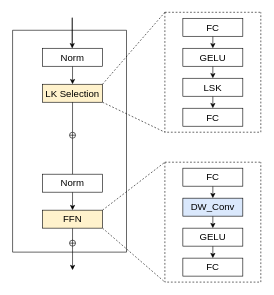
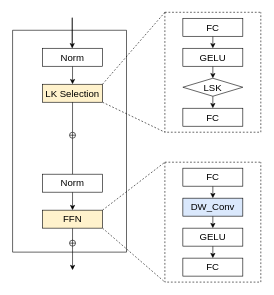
node "LSK": shape rectangle -> diamond
